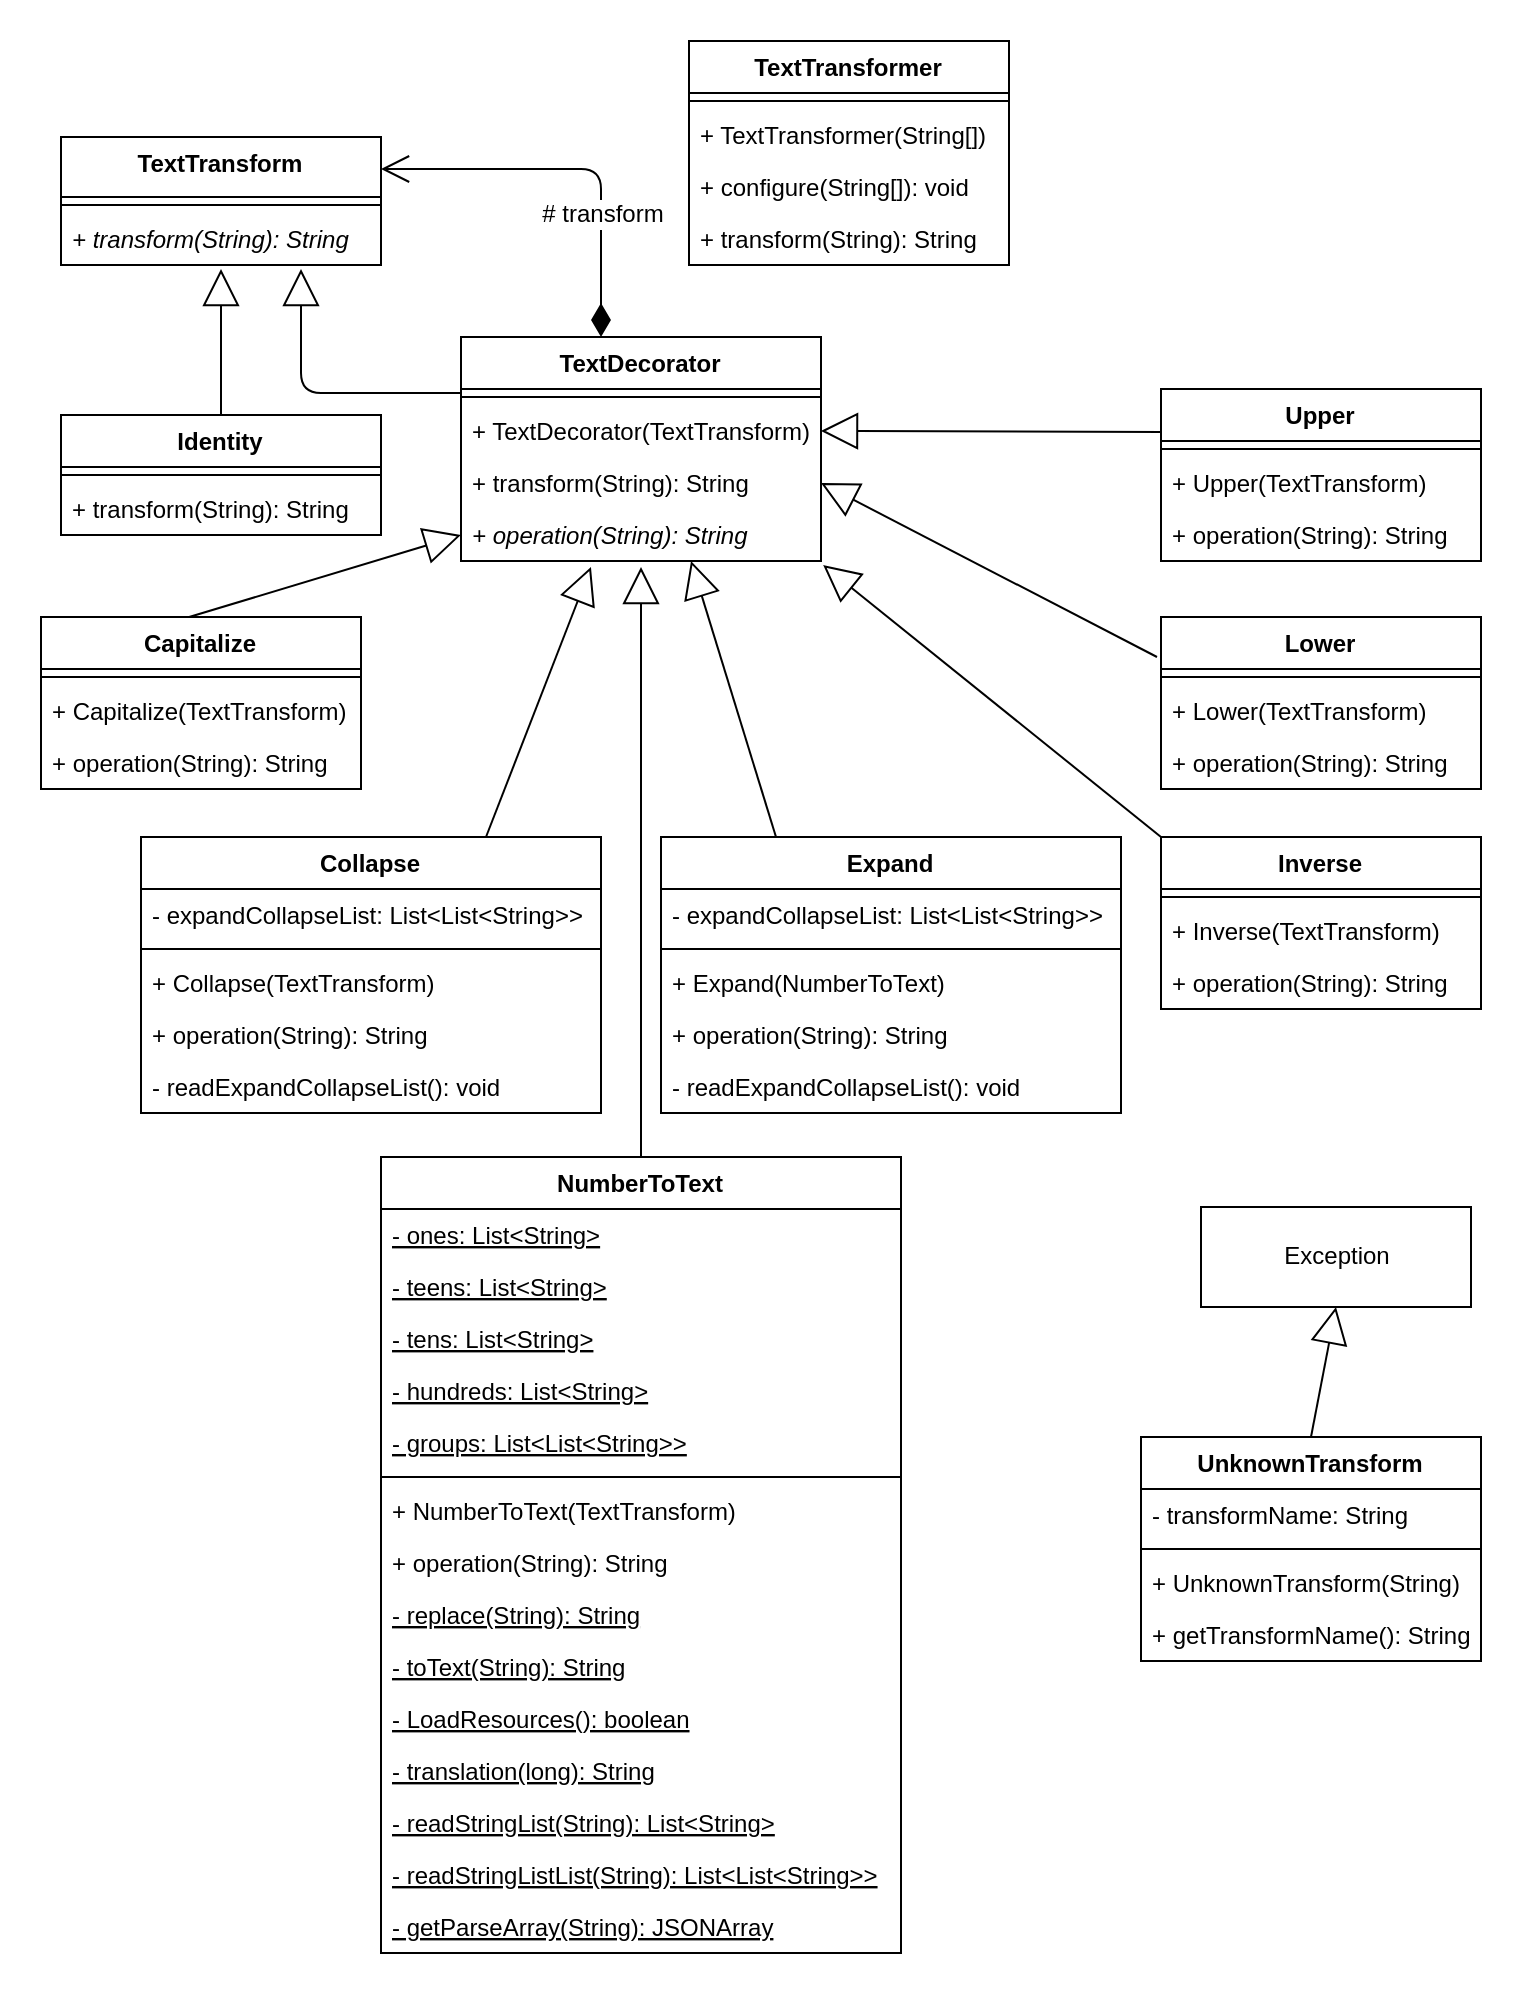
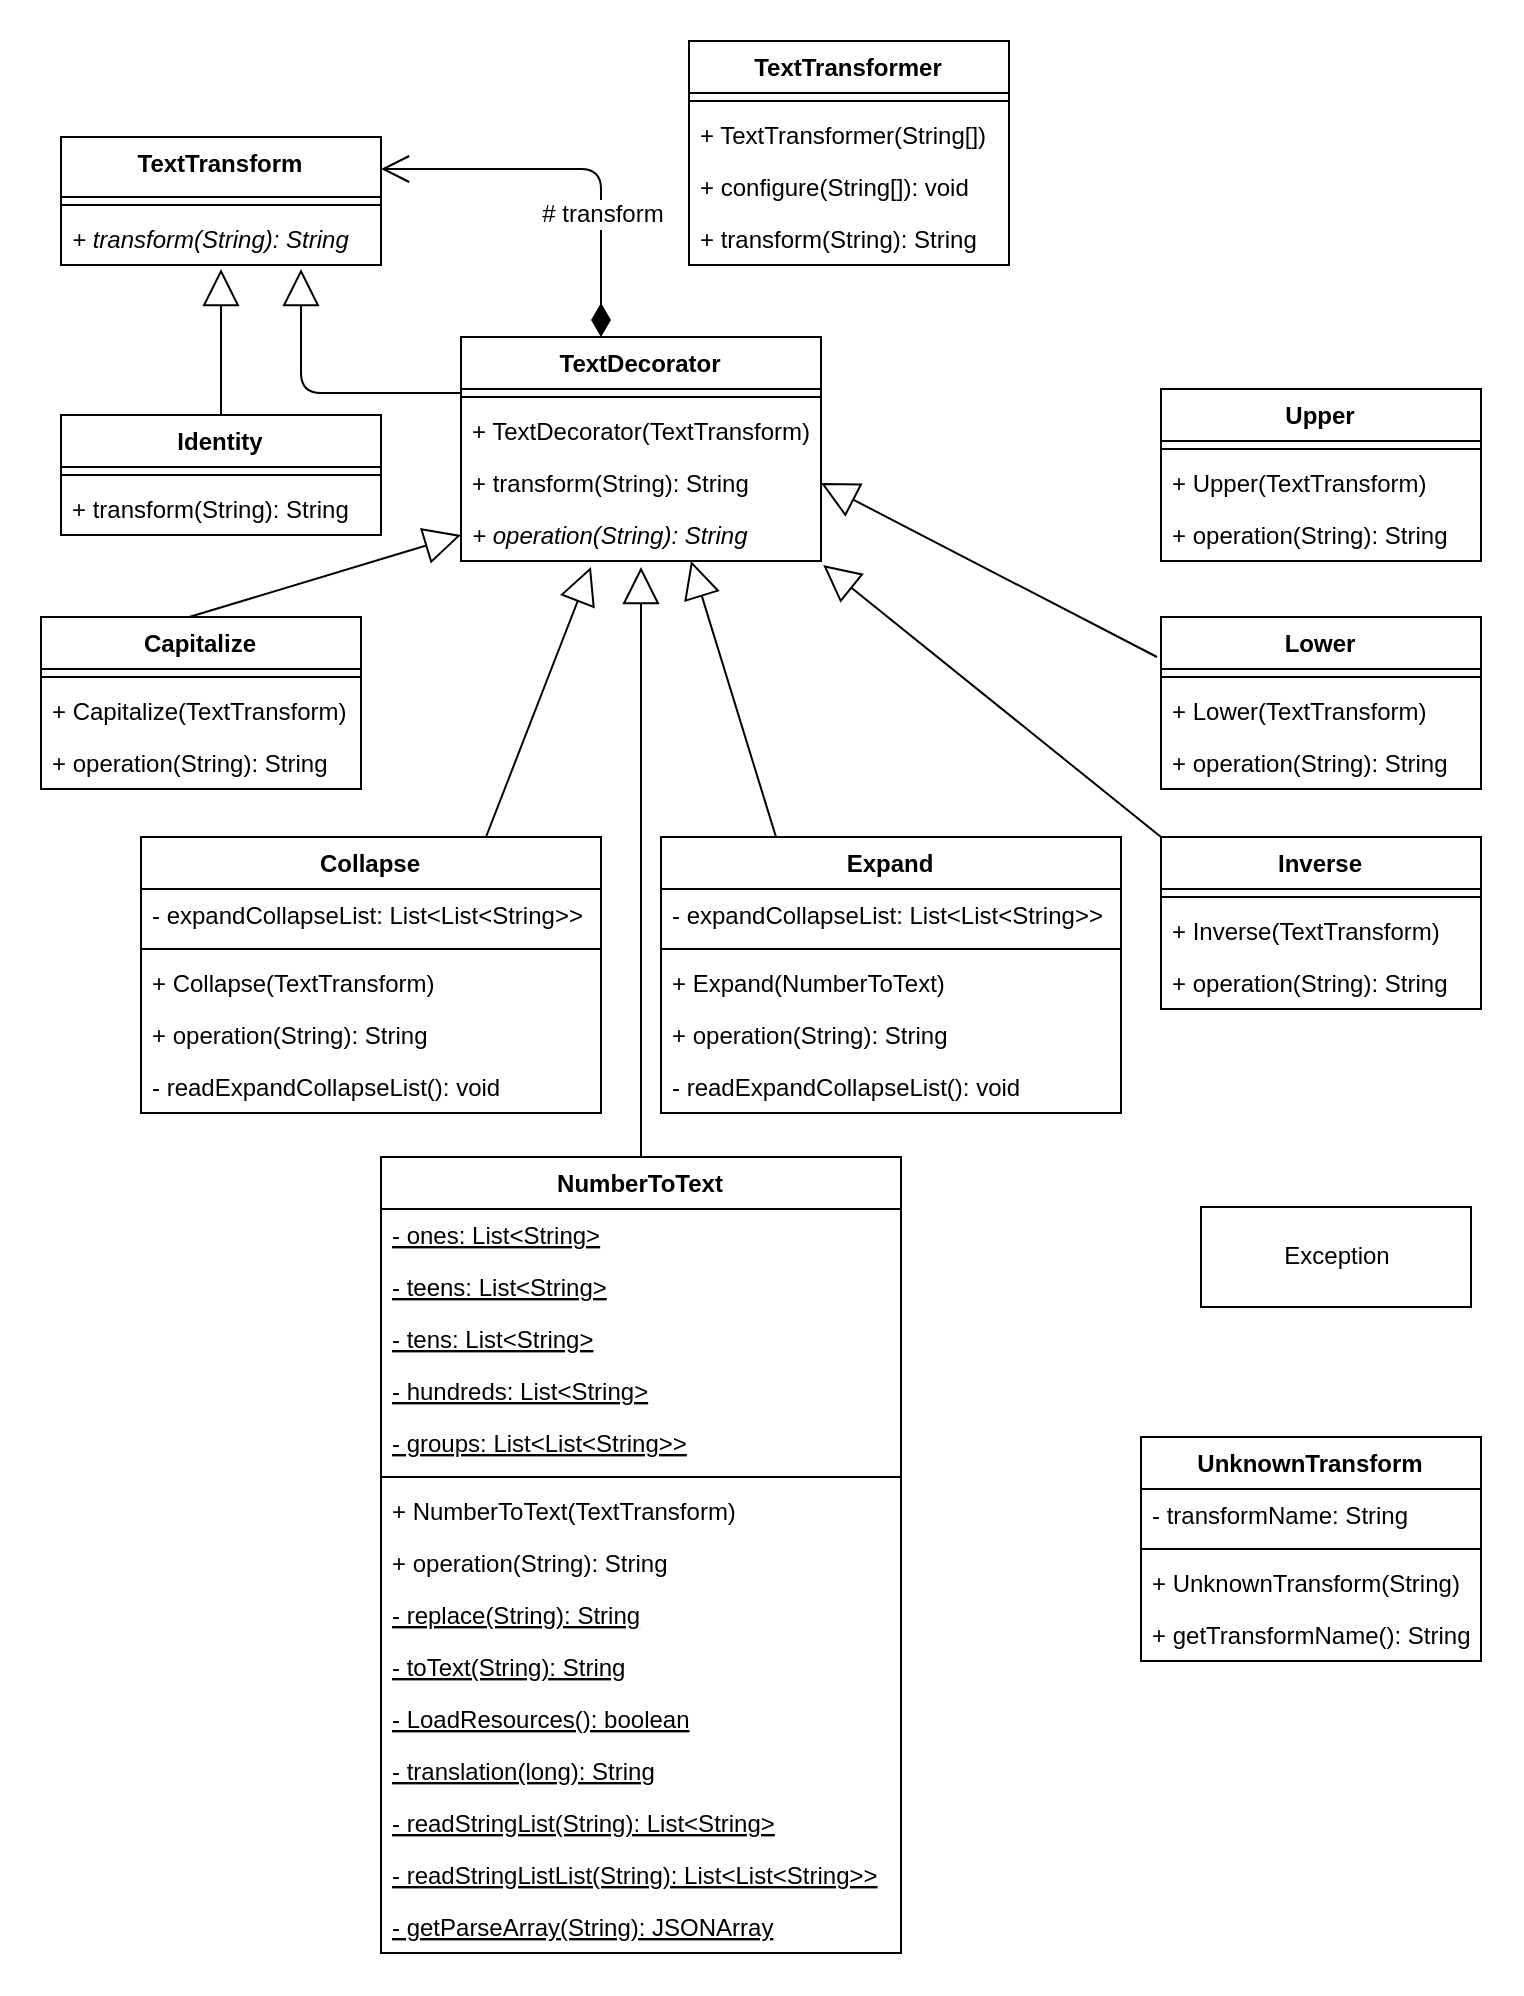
edge "Upper" -> "+ TextDecorator(TextTransform)": removed
edge "UnknownTransform" -> "Exception": removed
